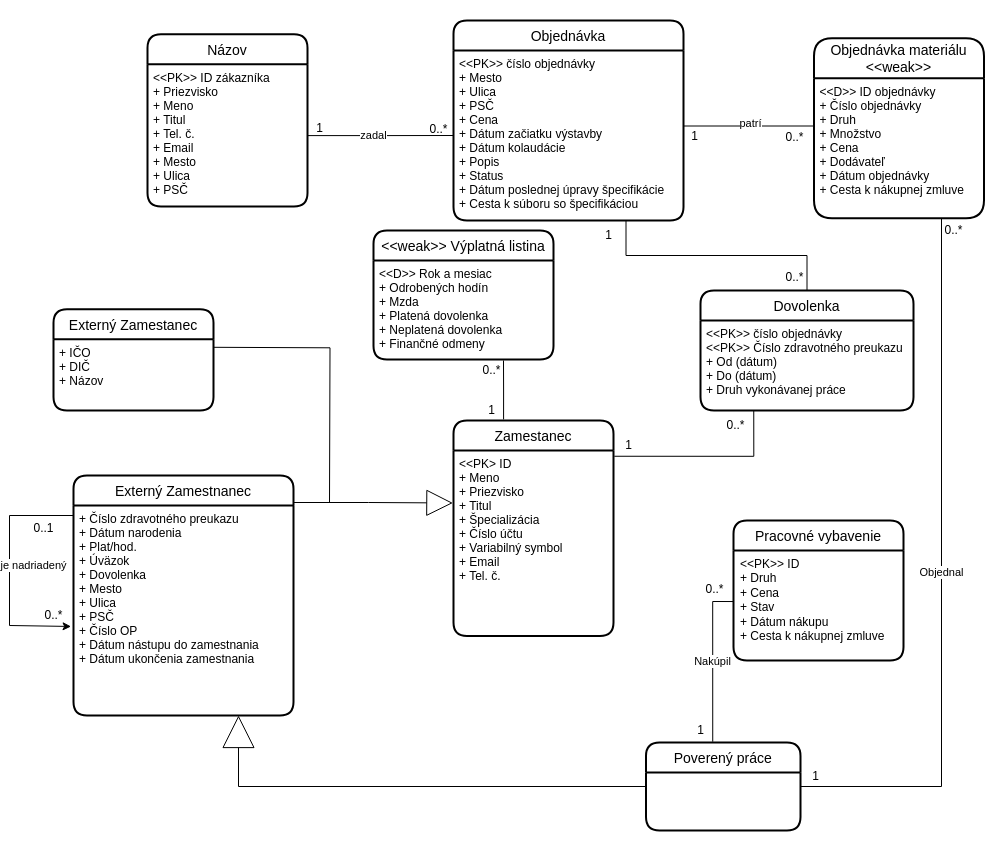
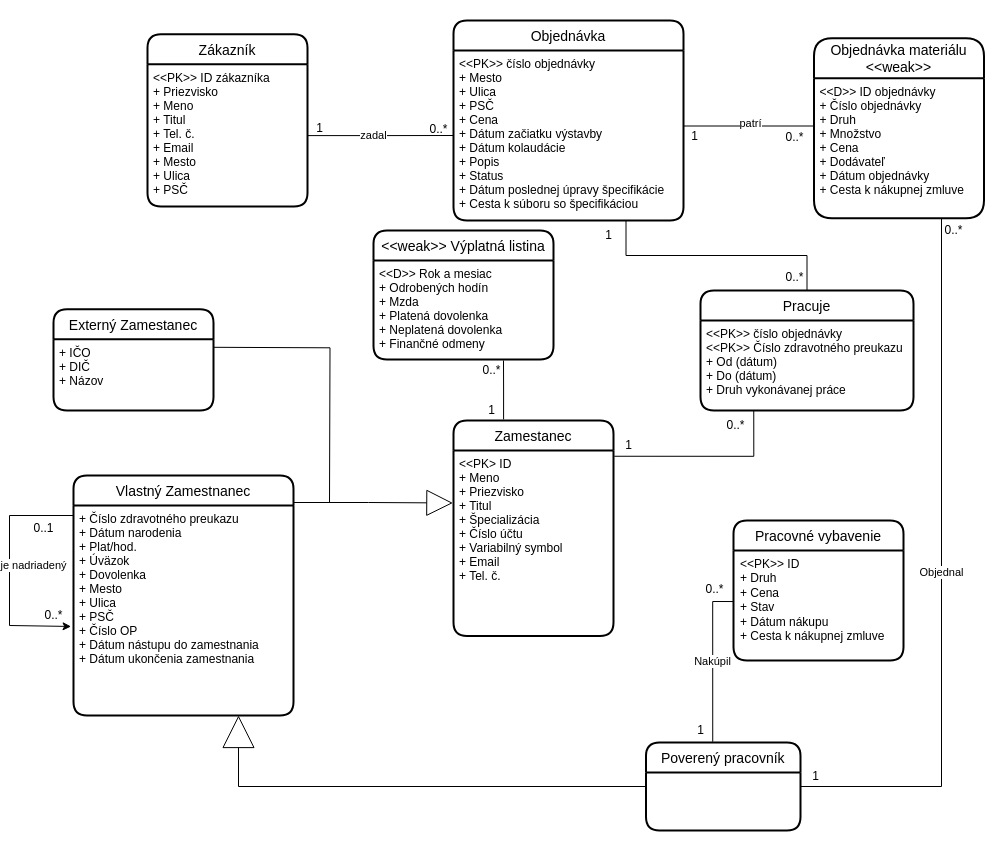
node "Názov": label "Názov" -> "Zákazník"
node "Dovolenka": label "Dovolenka" -> "Pracuje"
node "Externý Zamestnanec": label "Externý Zamestnanec" -> "Vlastný Zamestnanec"
node "Poverený práce": label "Poverený práce" -> "Poverený pracovník"
